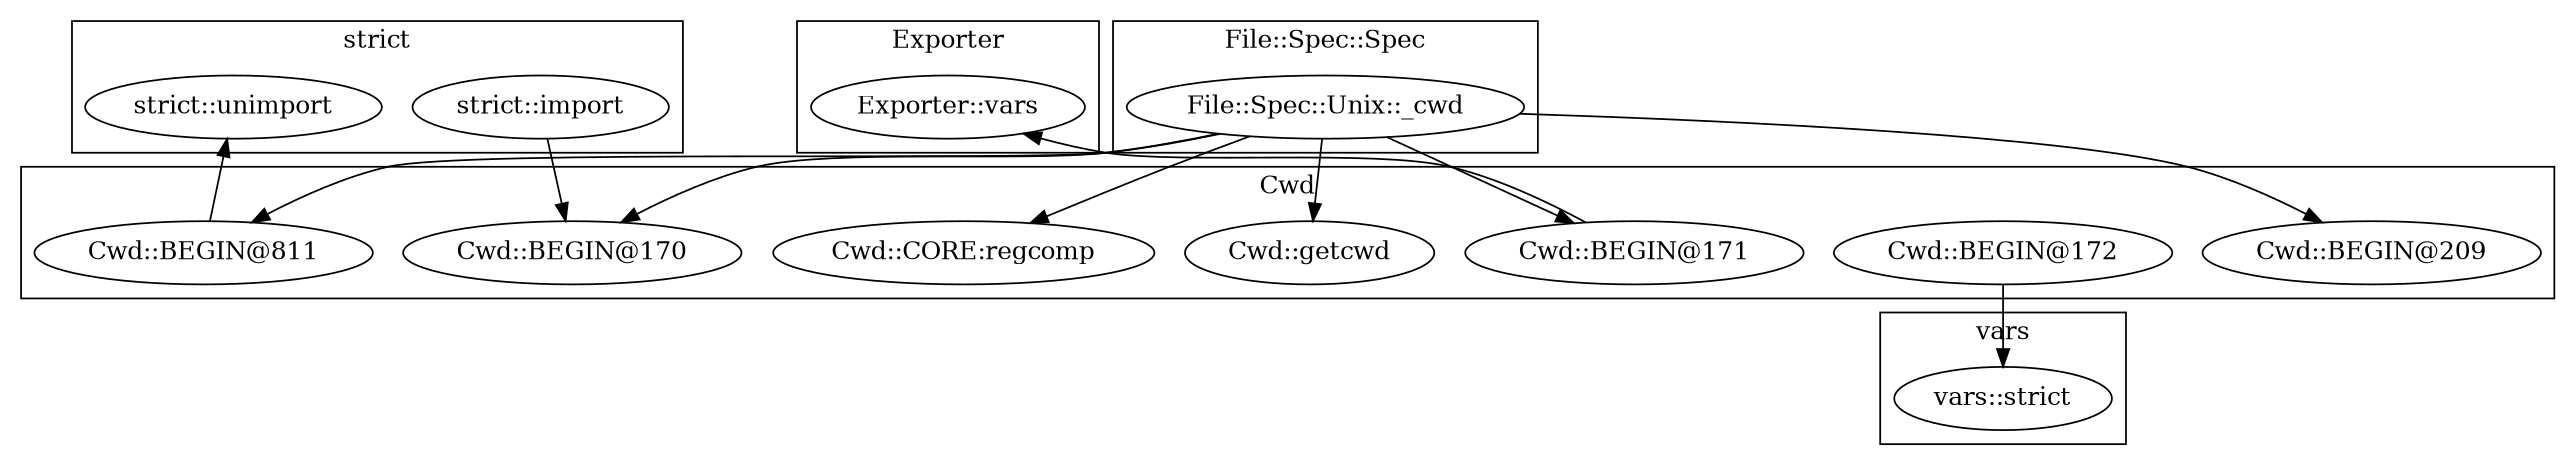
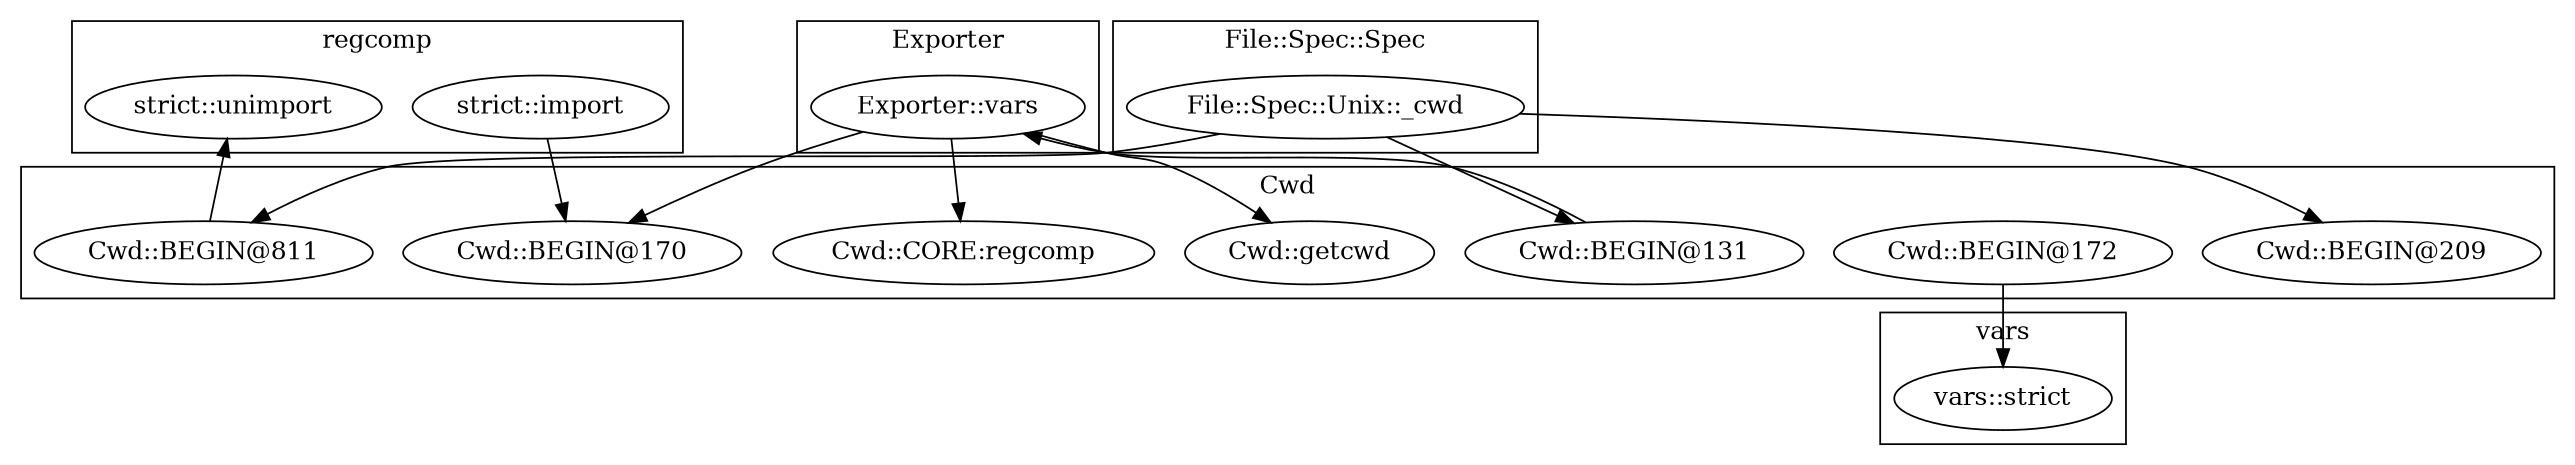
cluster "strict": label "strict" -> "regcomp"
edge "File::Spec::Unix::_cwd" -> "Cwd::BEGIN@170": now "Exporter::vars" -> "Cwd::BEGIN@170"
edge "File::Spec::Unix::_cwd" -> "Cwd::getcwd": now "Exporter::vars" -> "Cwd::getcwd"
edge "File::Spec::Unix::_cwd" -> "Cwd::CORE:regcomp": now "Exporter::vars" -> "Cwd::CORE:regcomp"
node "Cwd::BEGIN@171": label "Cwd::BEGIN@171" -> "Cwd::BEGIN@131"
